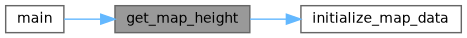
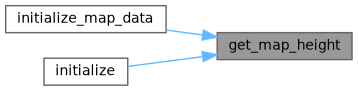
node "main": label "main" -> "initialize"
edge "get_map_height" -> "initialize_map_data": reversed
